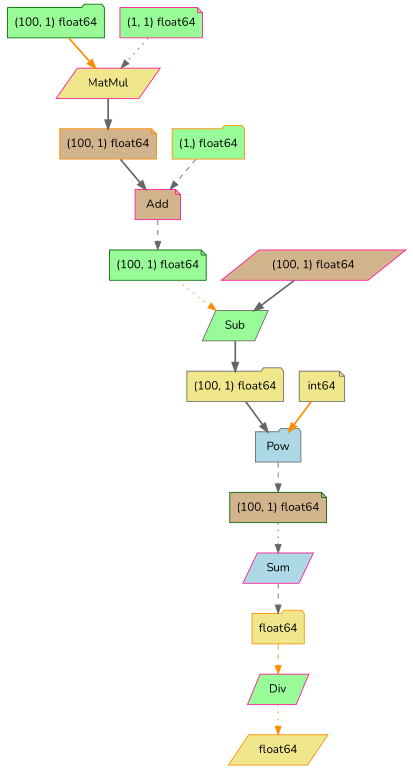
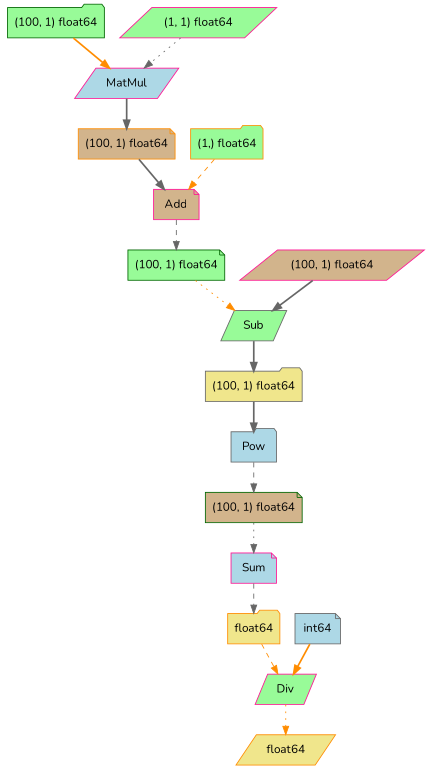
node "(1, 1) float64": shape note -> parallelogram
node "MatMul": fillcolor khaki -> lightblue
edge "(1,) float64" -> "Add": color gray40 -> darkorange
node "int64": fillcolor khaki -> lightblue
edge "int64" -> "Pow": now "int64" -> "Div"
node "Sum": shape parallelogram -> note
